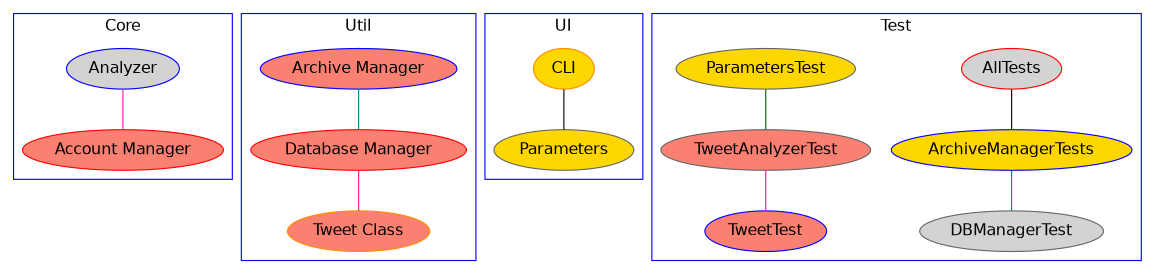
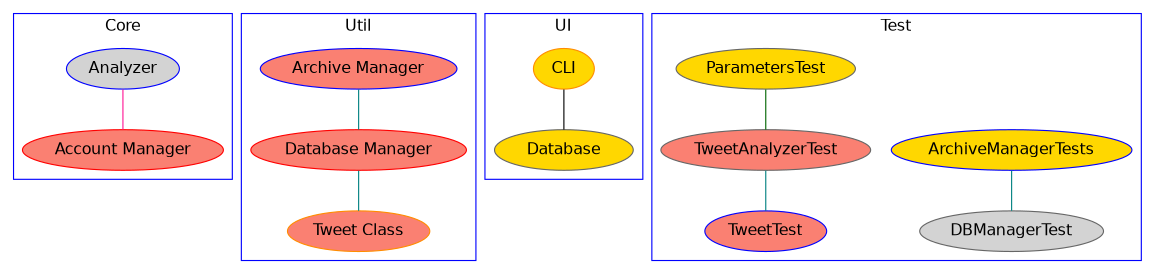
node "AllTests": removed
node "Parameters": label "Parameters" -> "Database"
edge "Database Manager" -- "Tweet Class": color deeppink -> teal
edge "TweetAnalyzerTest" -- "TweetTest": color deeppink -> teal
